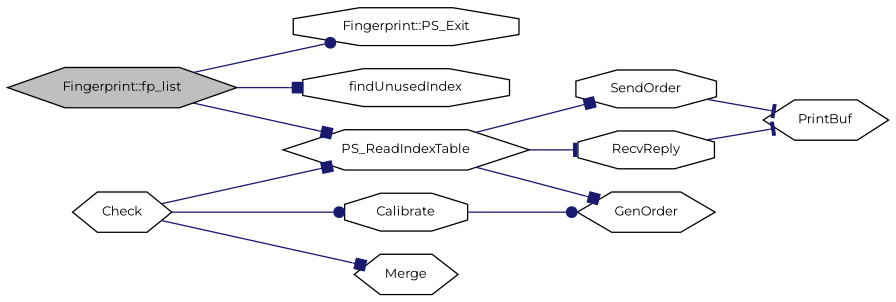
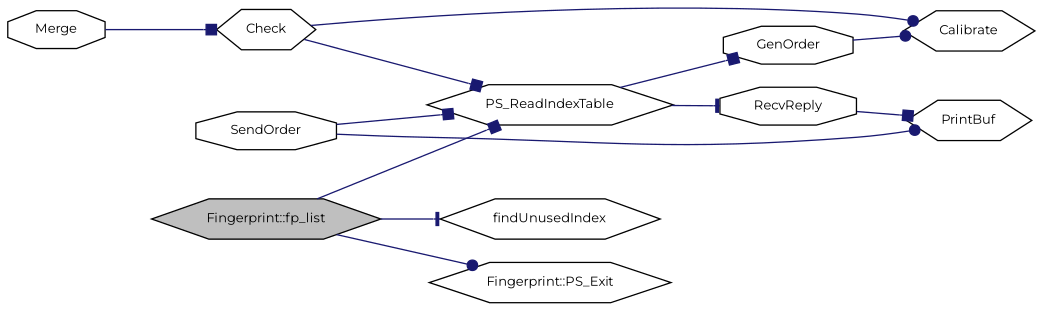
node "Fingerprint::PS_Exit": shape octagon -> hexagon
edge "Fingerprint::fp_list" -> "findUnusedIndex": arrowhead box -> tee
node "findUnusedIndex": shape octagon -> hexagon
edge "SendOrder" -> "PrintBuf": arrowhead tee -> dot
edge "PS_ReadIndexTable" -> "SendOrder": reversed
edge "RecvReply" -> "PrintBuf": arrowhead tee -> box
node "Calibrate": shape octagon -> hexagon
edge "Calibrate" -> "GenOrder": reversed
node "GenOrder": shape hexagon -> octagon
edge "Check" -> "Merge": reversed
node "Merge": shape hexagon -> octagon
